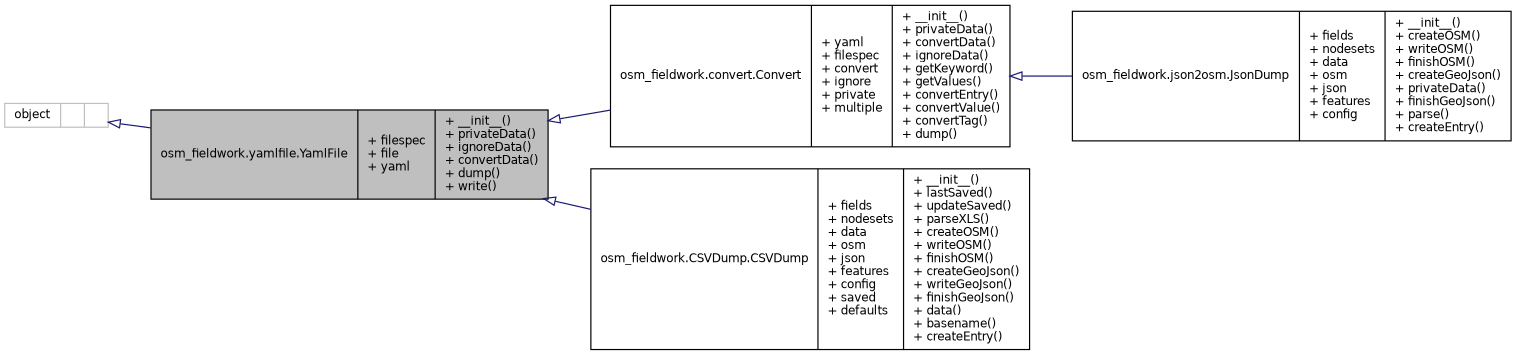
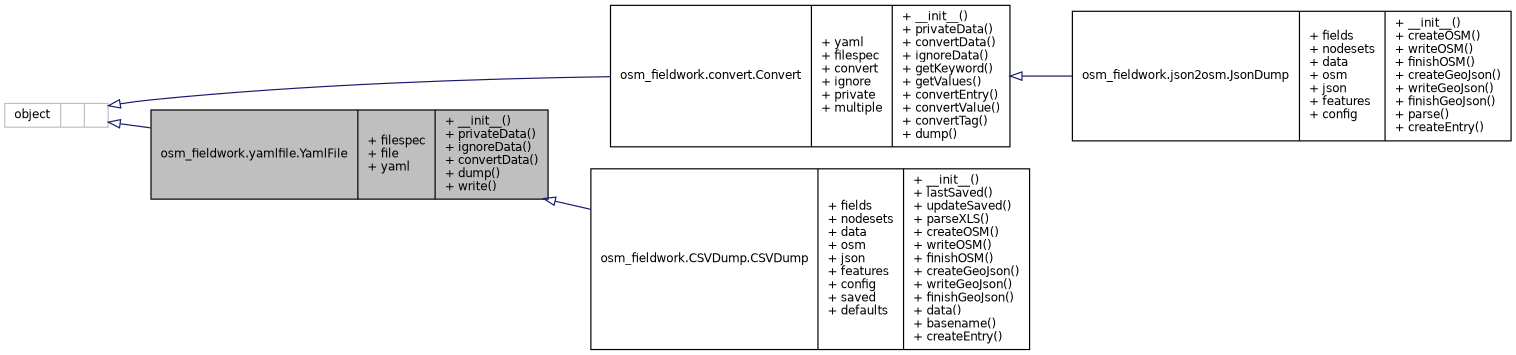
node "osm_fieldwork.json2osm.JsonDump": text "+ privateData()" -> "+ writeGeoJson()"
edge "osm_fieldwork.convert.Convert" -> "osm_fieldwork.yamlfile.YamlFile": now "osm_fieldwork.convert.Convert" -> "object"
